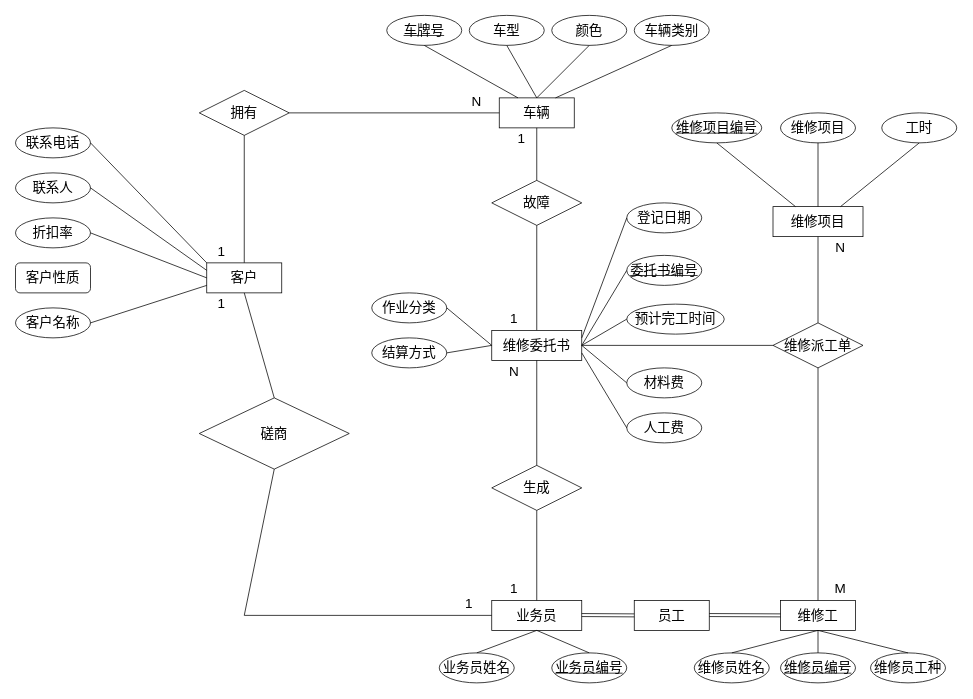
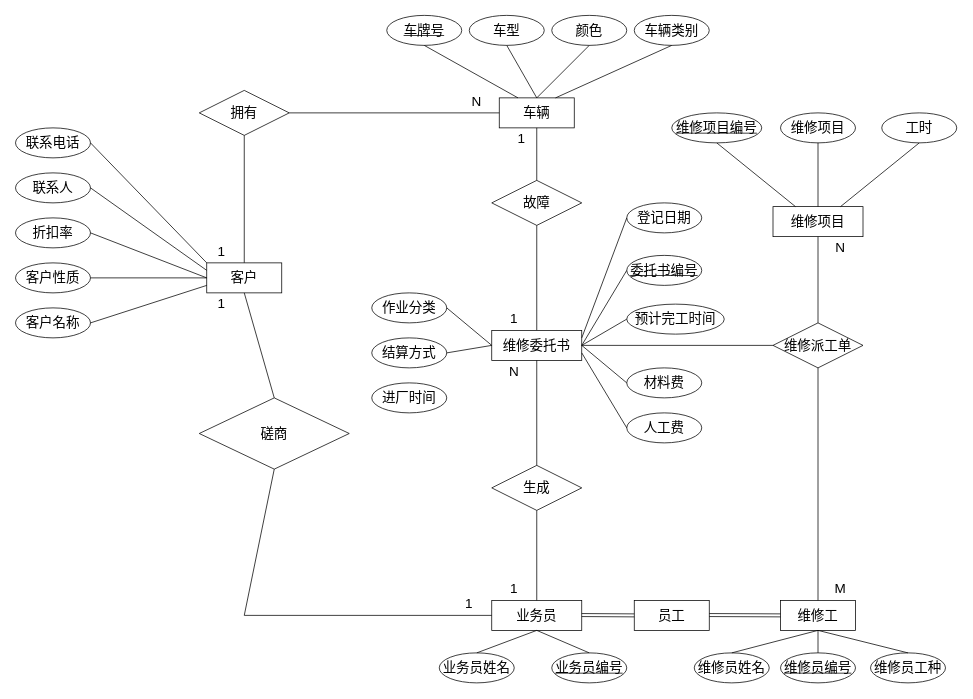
node "客户性质": shape rounded rectangle -> ellipse
edge "客户性质" -- "客户": added
node "进厂时间": added
